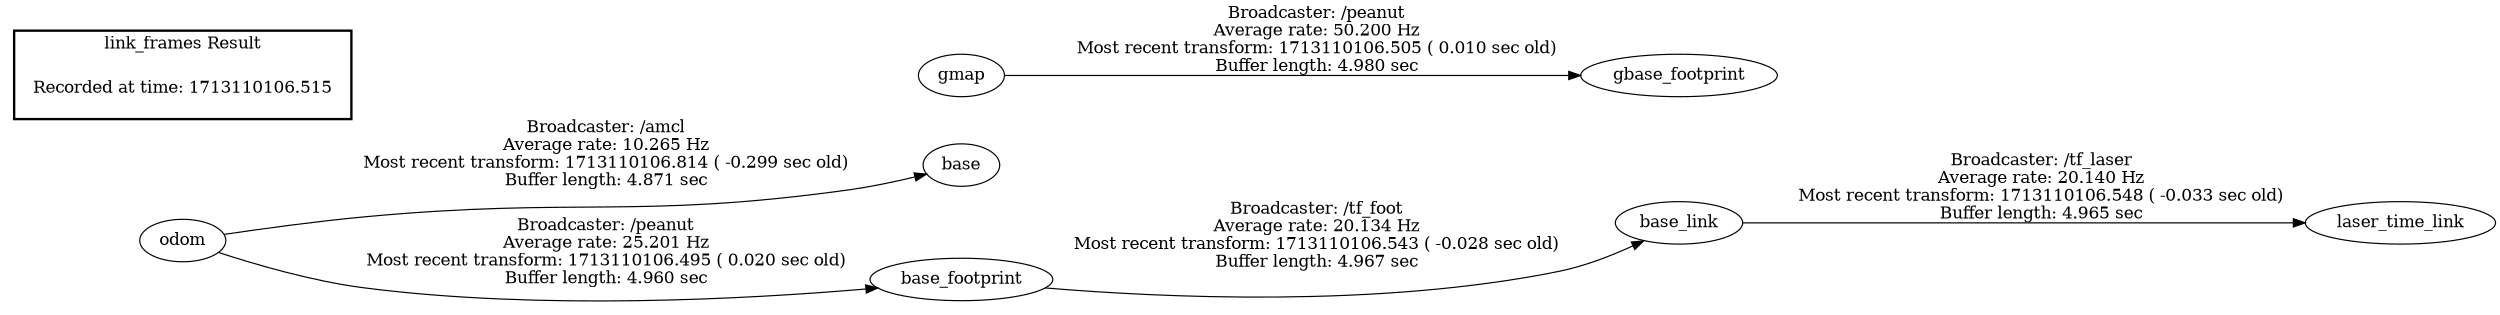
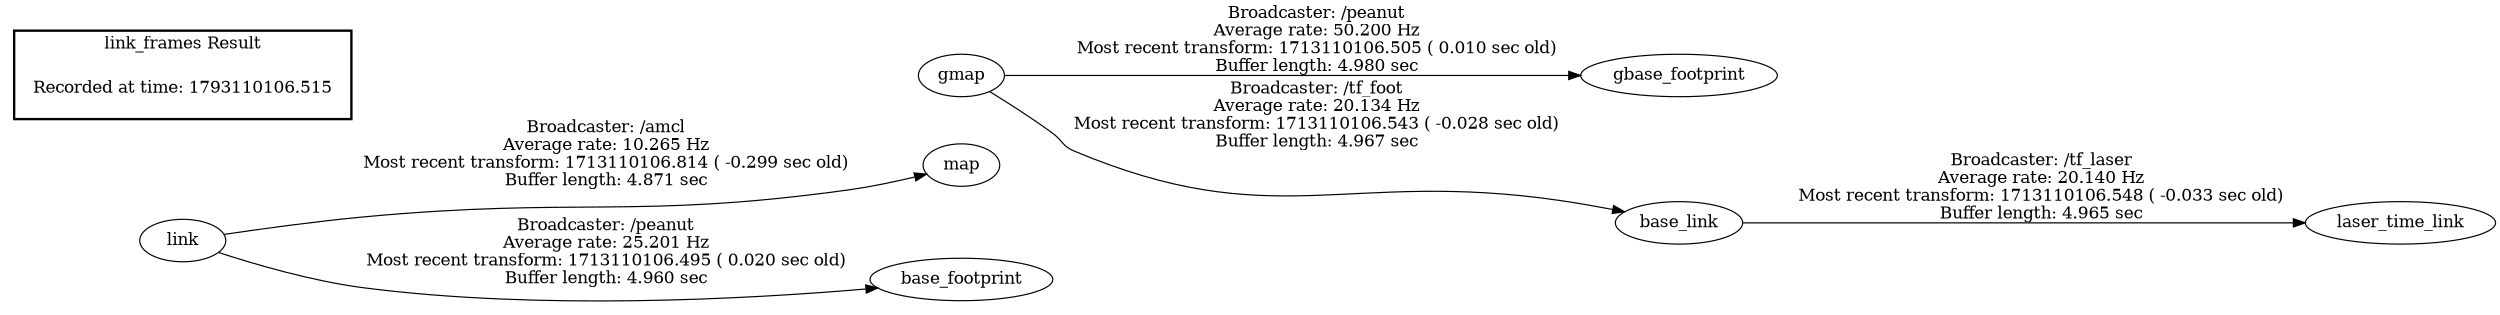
node "Recorded at time: 1713110106.515": label "Recorded at time: 1713110106.515" -> "Recorded at time: 1793110106.515"
node "base": label "base" -> "map"
node "odom": label "odom" -> "link"
edge "base_footprint" -> "base_link": now "gmap" -> "base_link"
